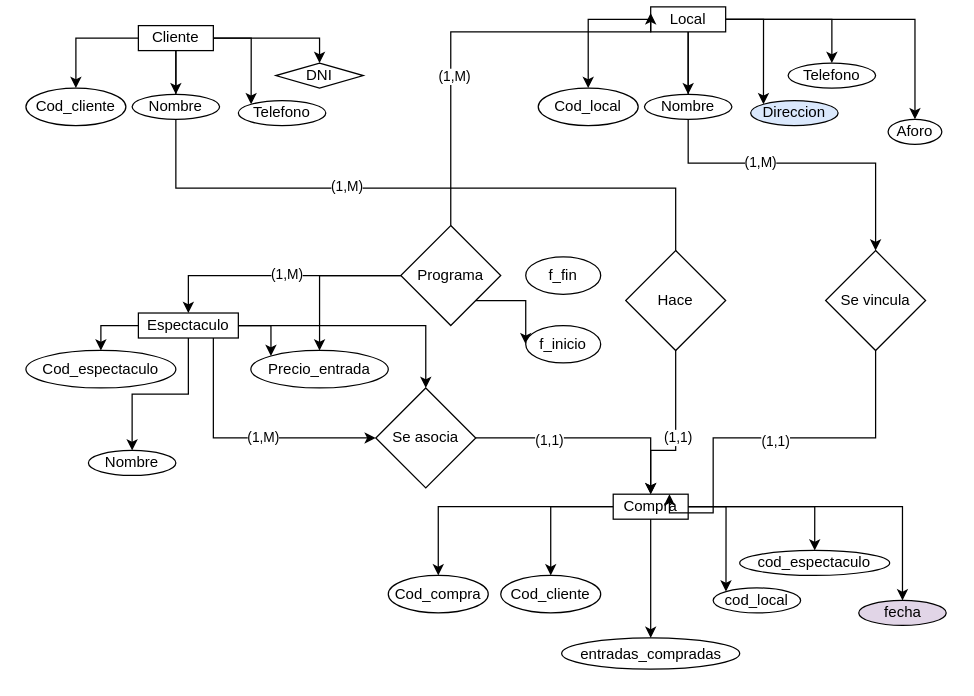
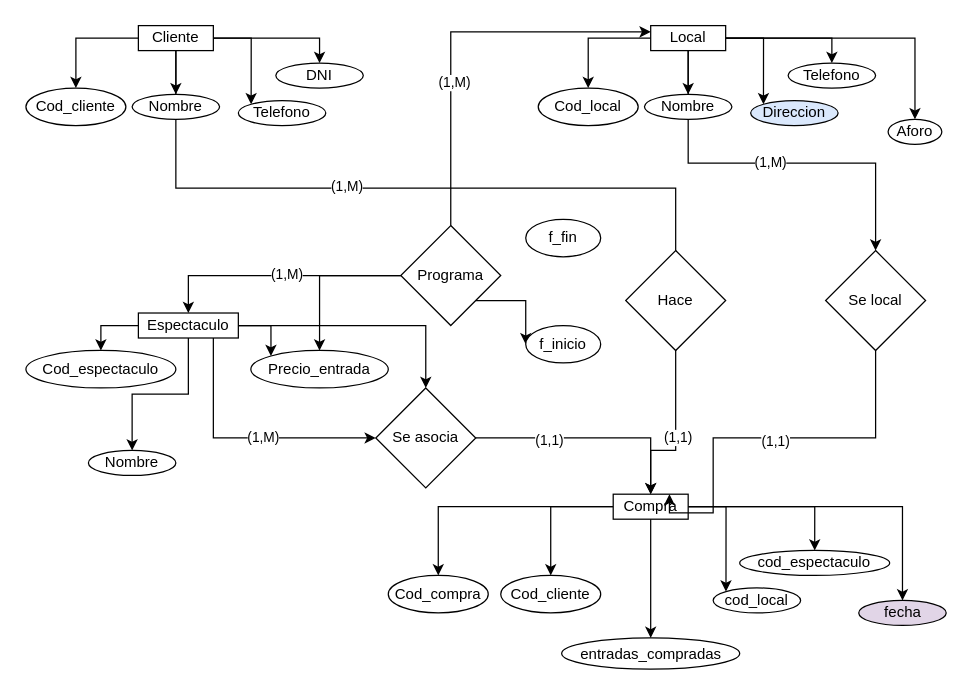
node "Local": moved (688, 19) -> (688, 38)
node "DNI": shape diamond -> ellipse
node "f_fin": moved (563, 276) -> (563, 238)
node "Se vincula": label "Se vincula" -> "Se local"
